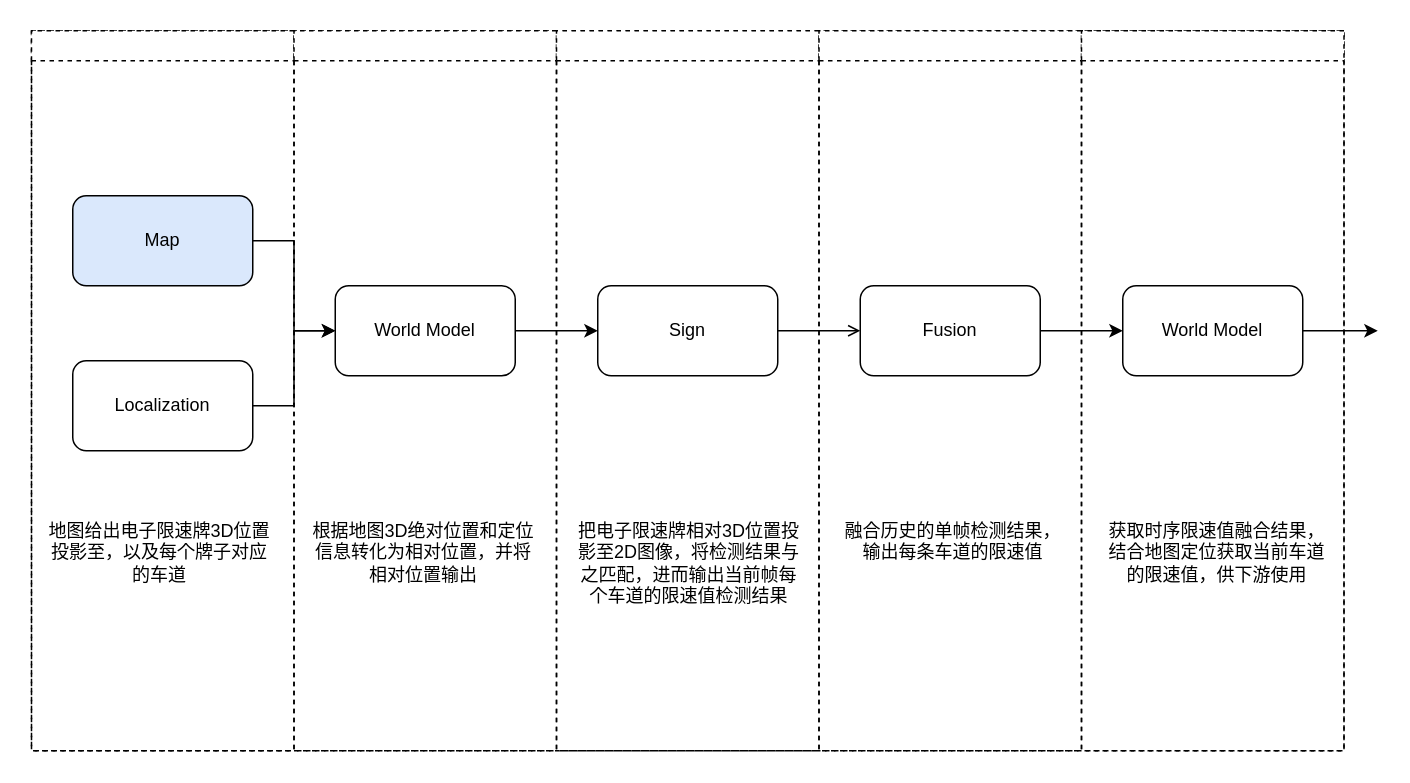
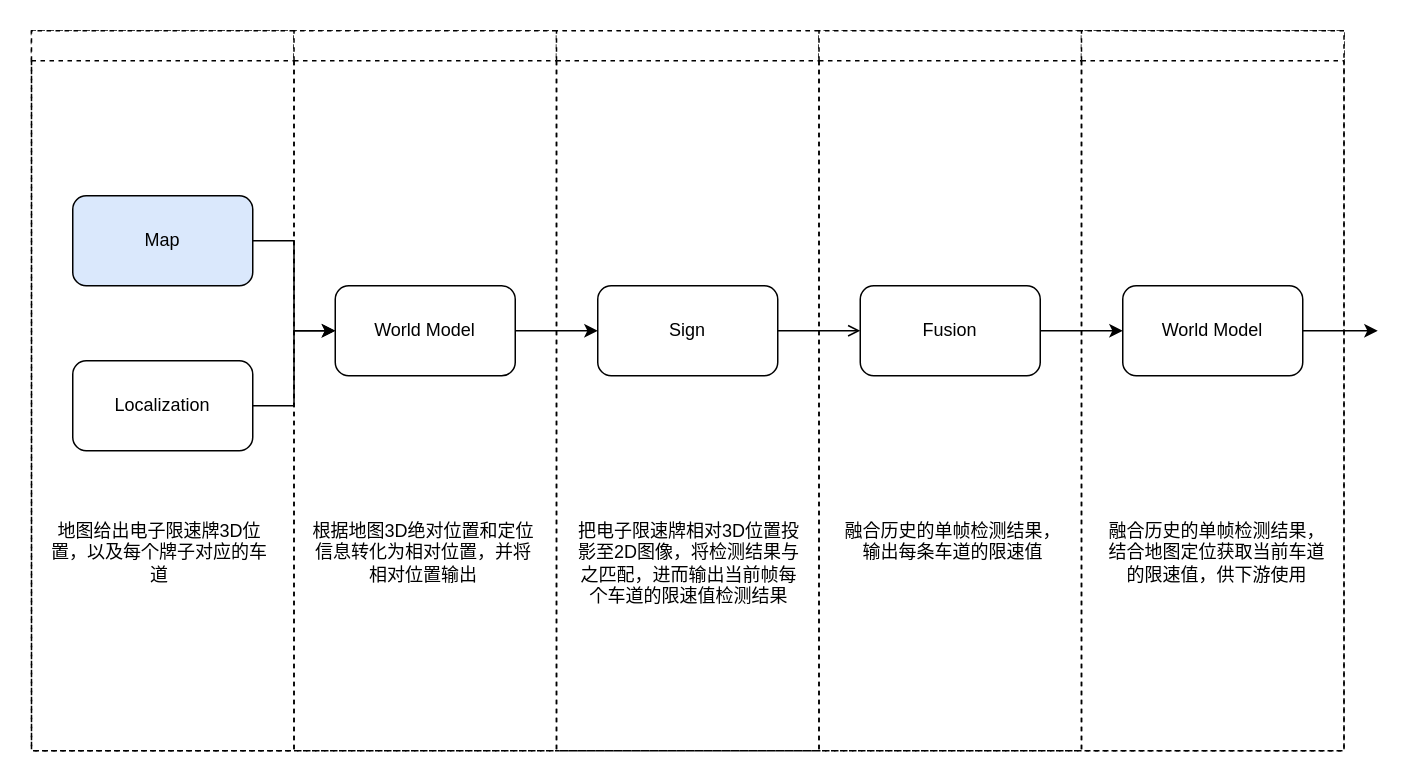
node "地图给出电子限速牌3D位置投影至，以及每个牌子对应的车道": label "地图给出电子限速牌3D位置投影至，以及每个牌子对应的车道" -> "地图给出电子限速牌3D位置，以及每个牌子对应的车道"
node "获取时序限速值融合结果，结合地图定位获取当前车道的限速值，供下游使用": label "获取时序限速值融合结果，结合地图定位获取当前车道的限速值，供下游使用" -> "融合历史的单帧检测结果，结合地图定位获取当前车道的限速值，供下游使用"
